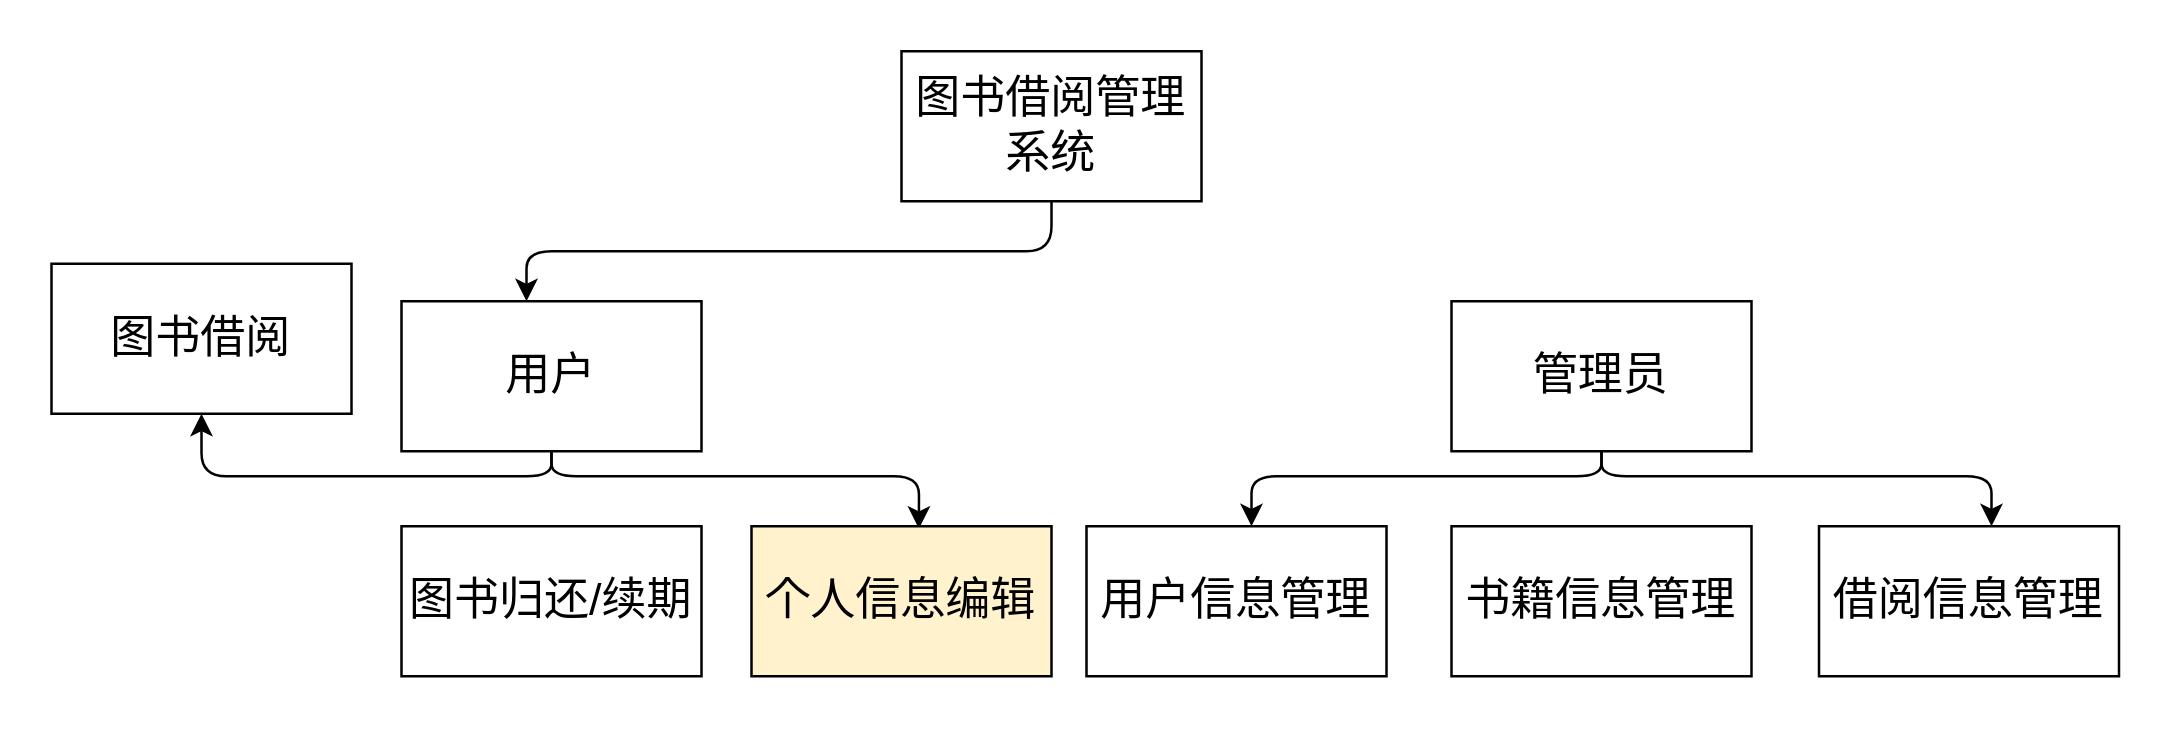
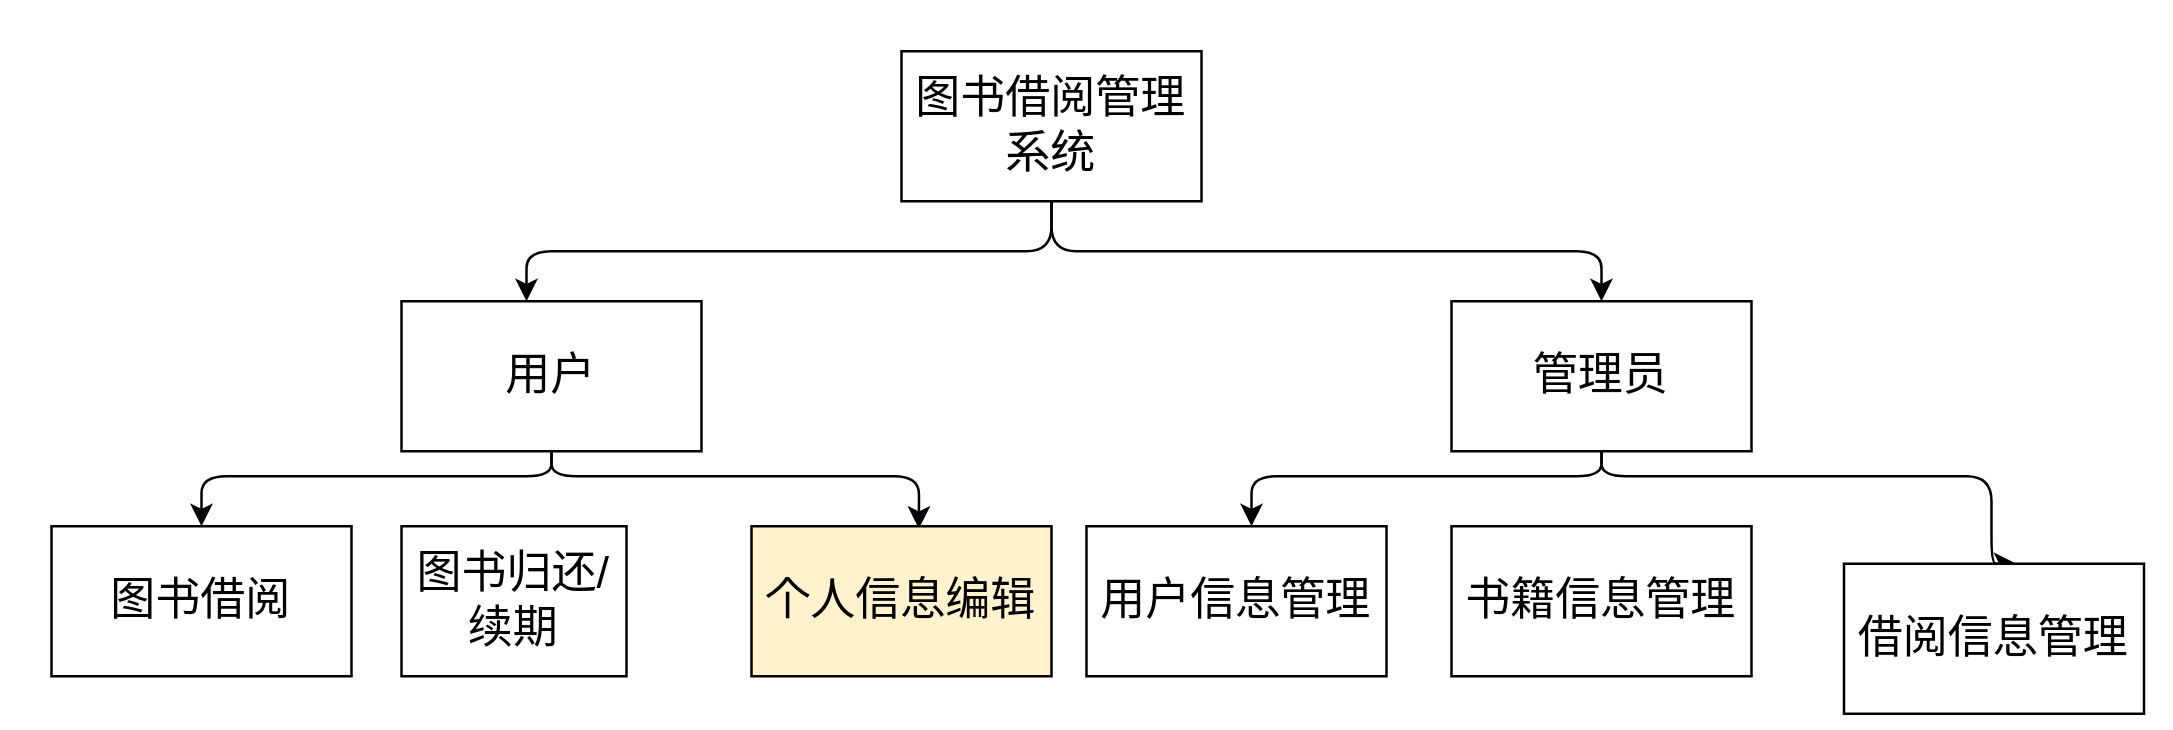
edge "图书借阅管理系统" -> "管理员": added
node "图书借阅": moved (201, 339) -> (201, 601)
node "图书归还/续期": size 300x150 -> 225x150
node "借阅信息管理": moved (1969, 601) -> (1994, 639)
